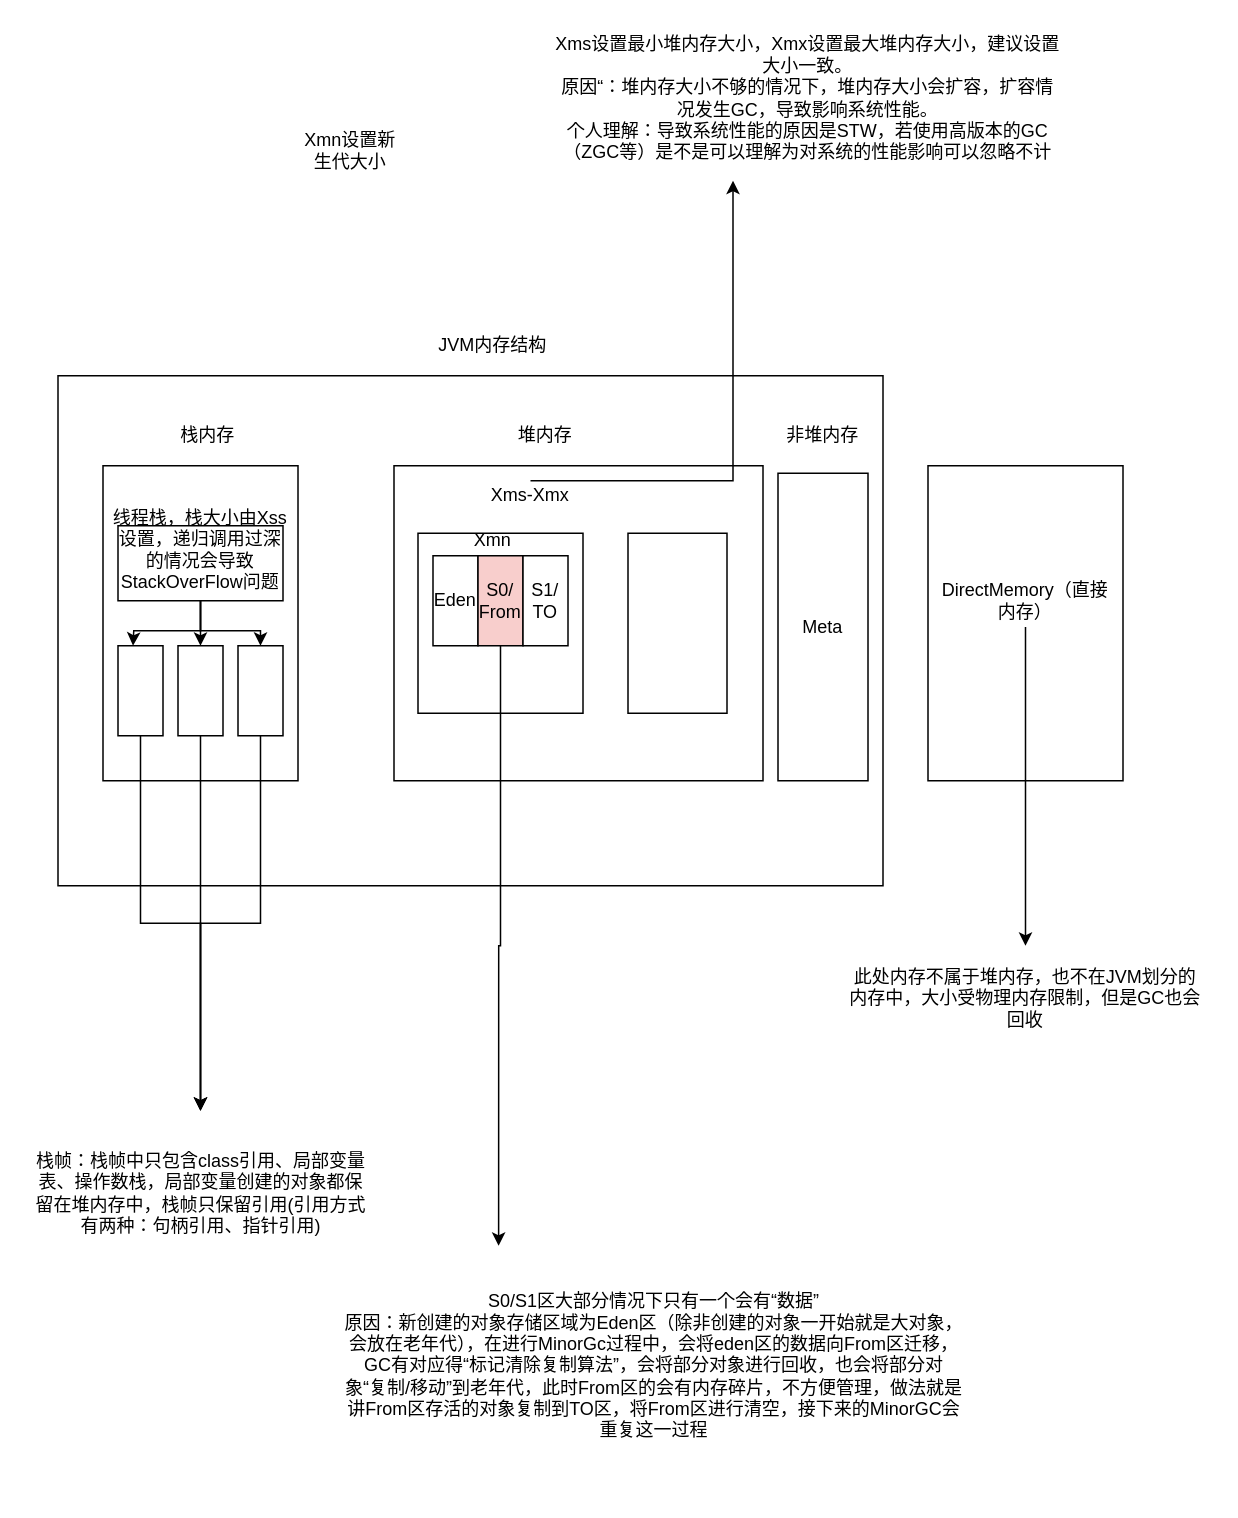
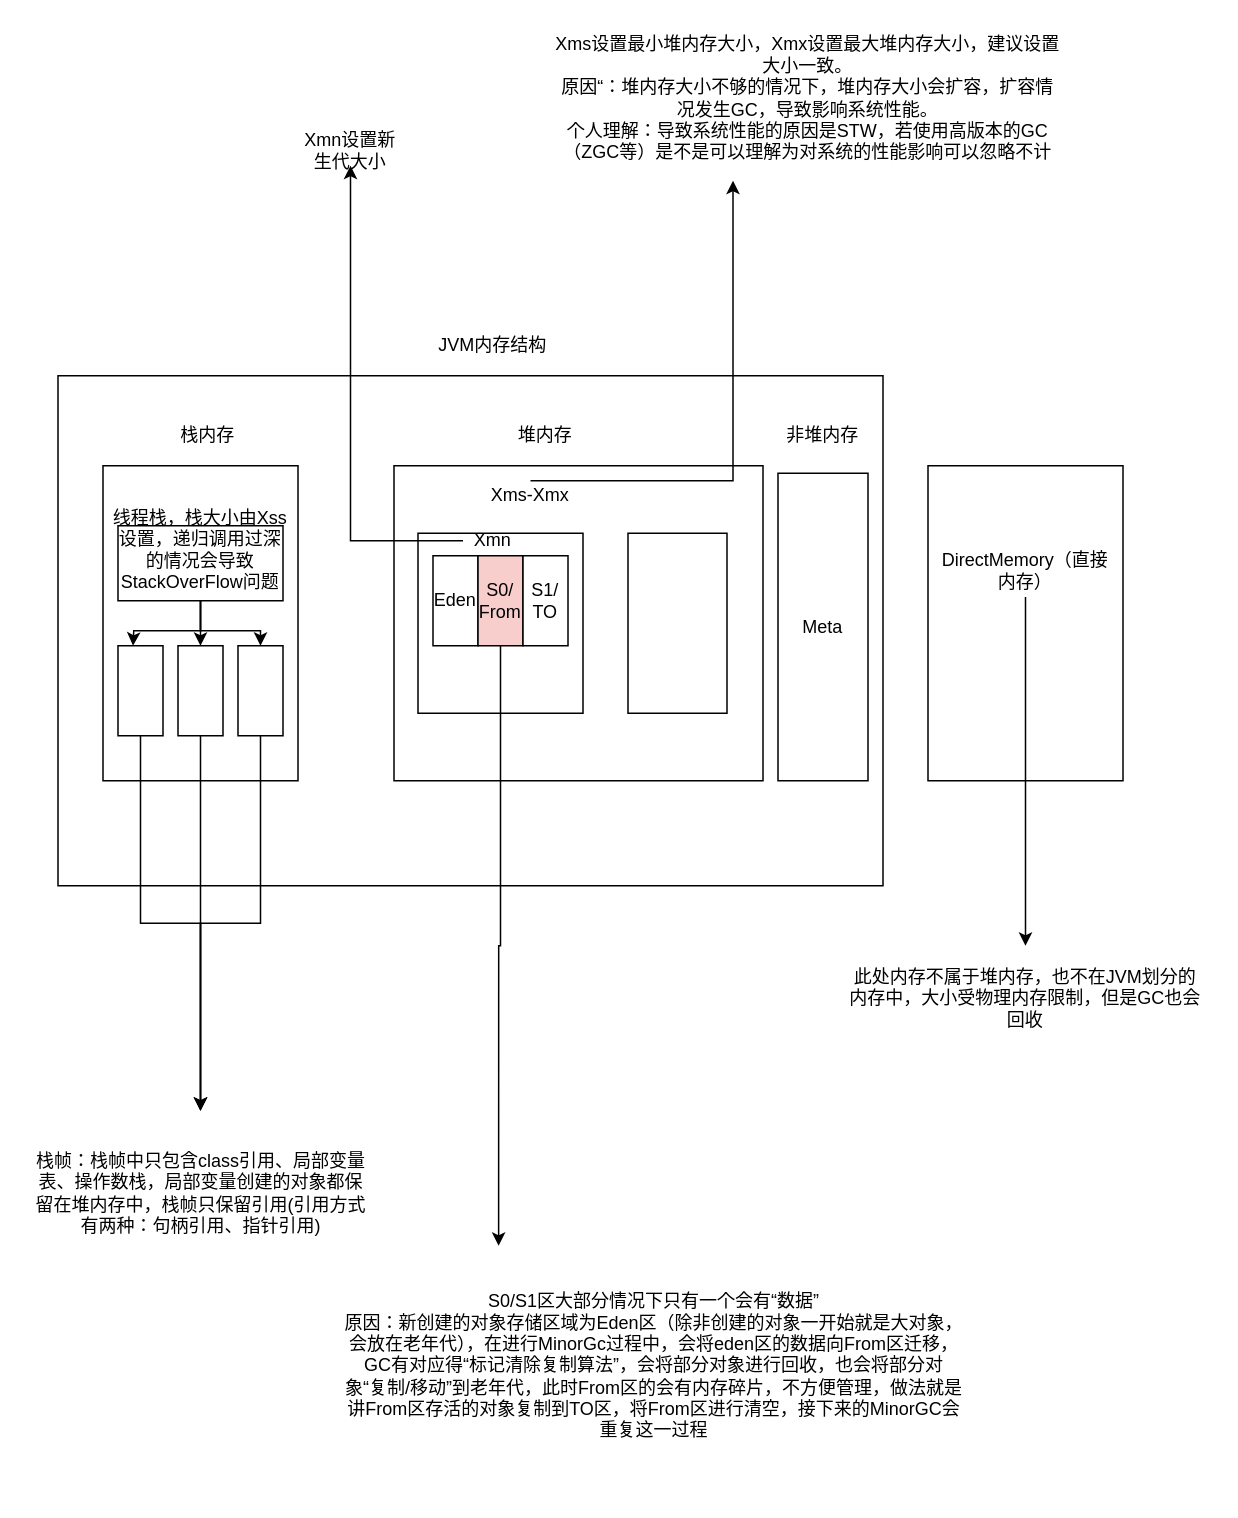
edge "Xmn" -> "Xmn设置新生代大小": added
node "DirectMemory（直接内存）": moved (1025, 601) -> (1025, 571)
